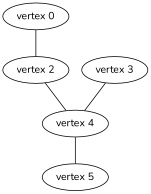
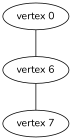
node "vertex 2": label "vertex 2" -> "vertex 6"
node "vertex 3": removed
node "vertex 4": label "vertex 4" -> "vertex 7"
node "vertex 5": removed
